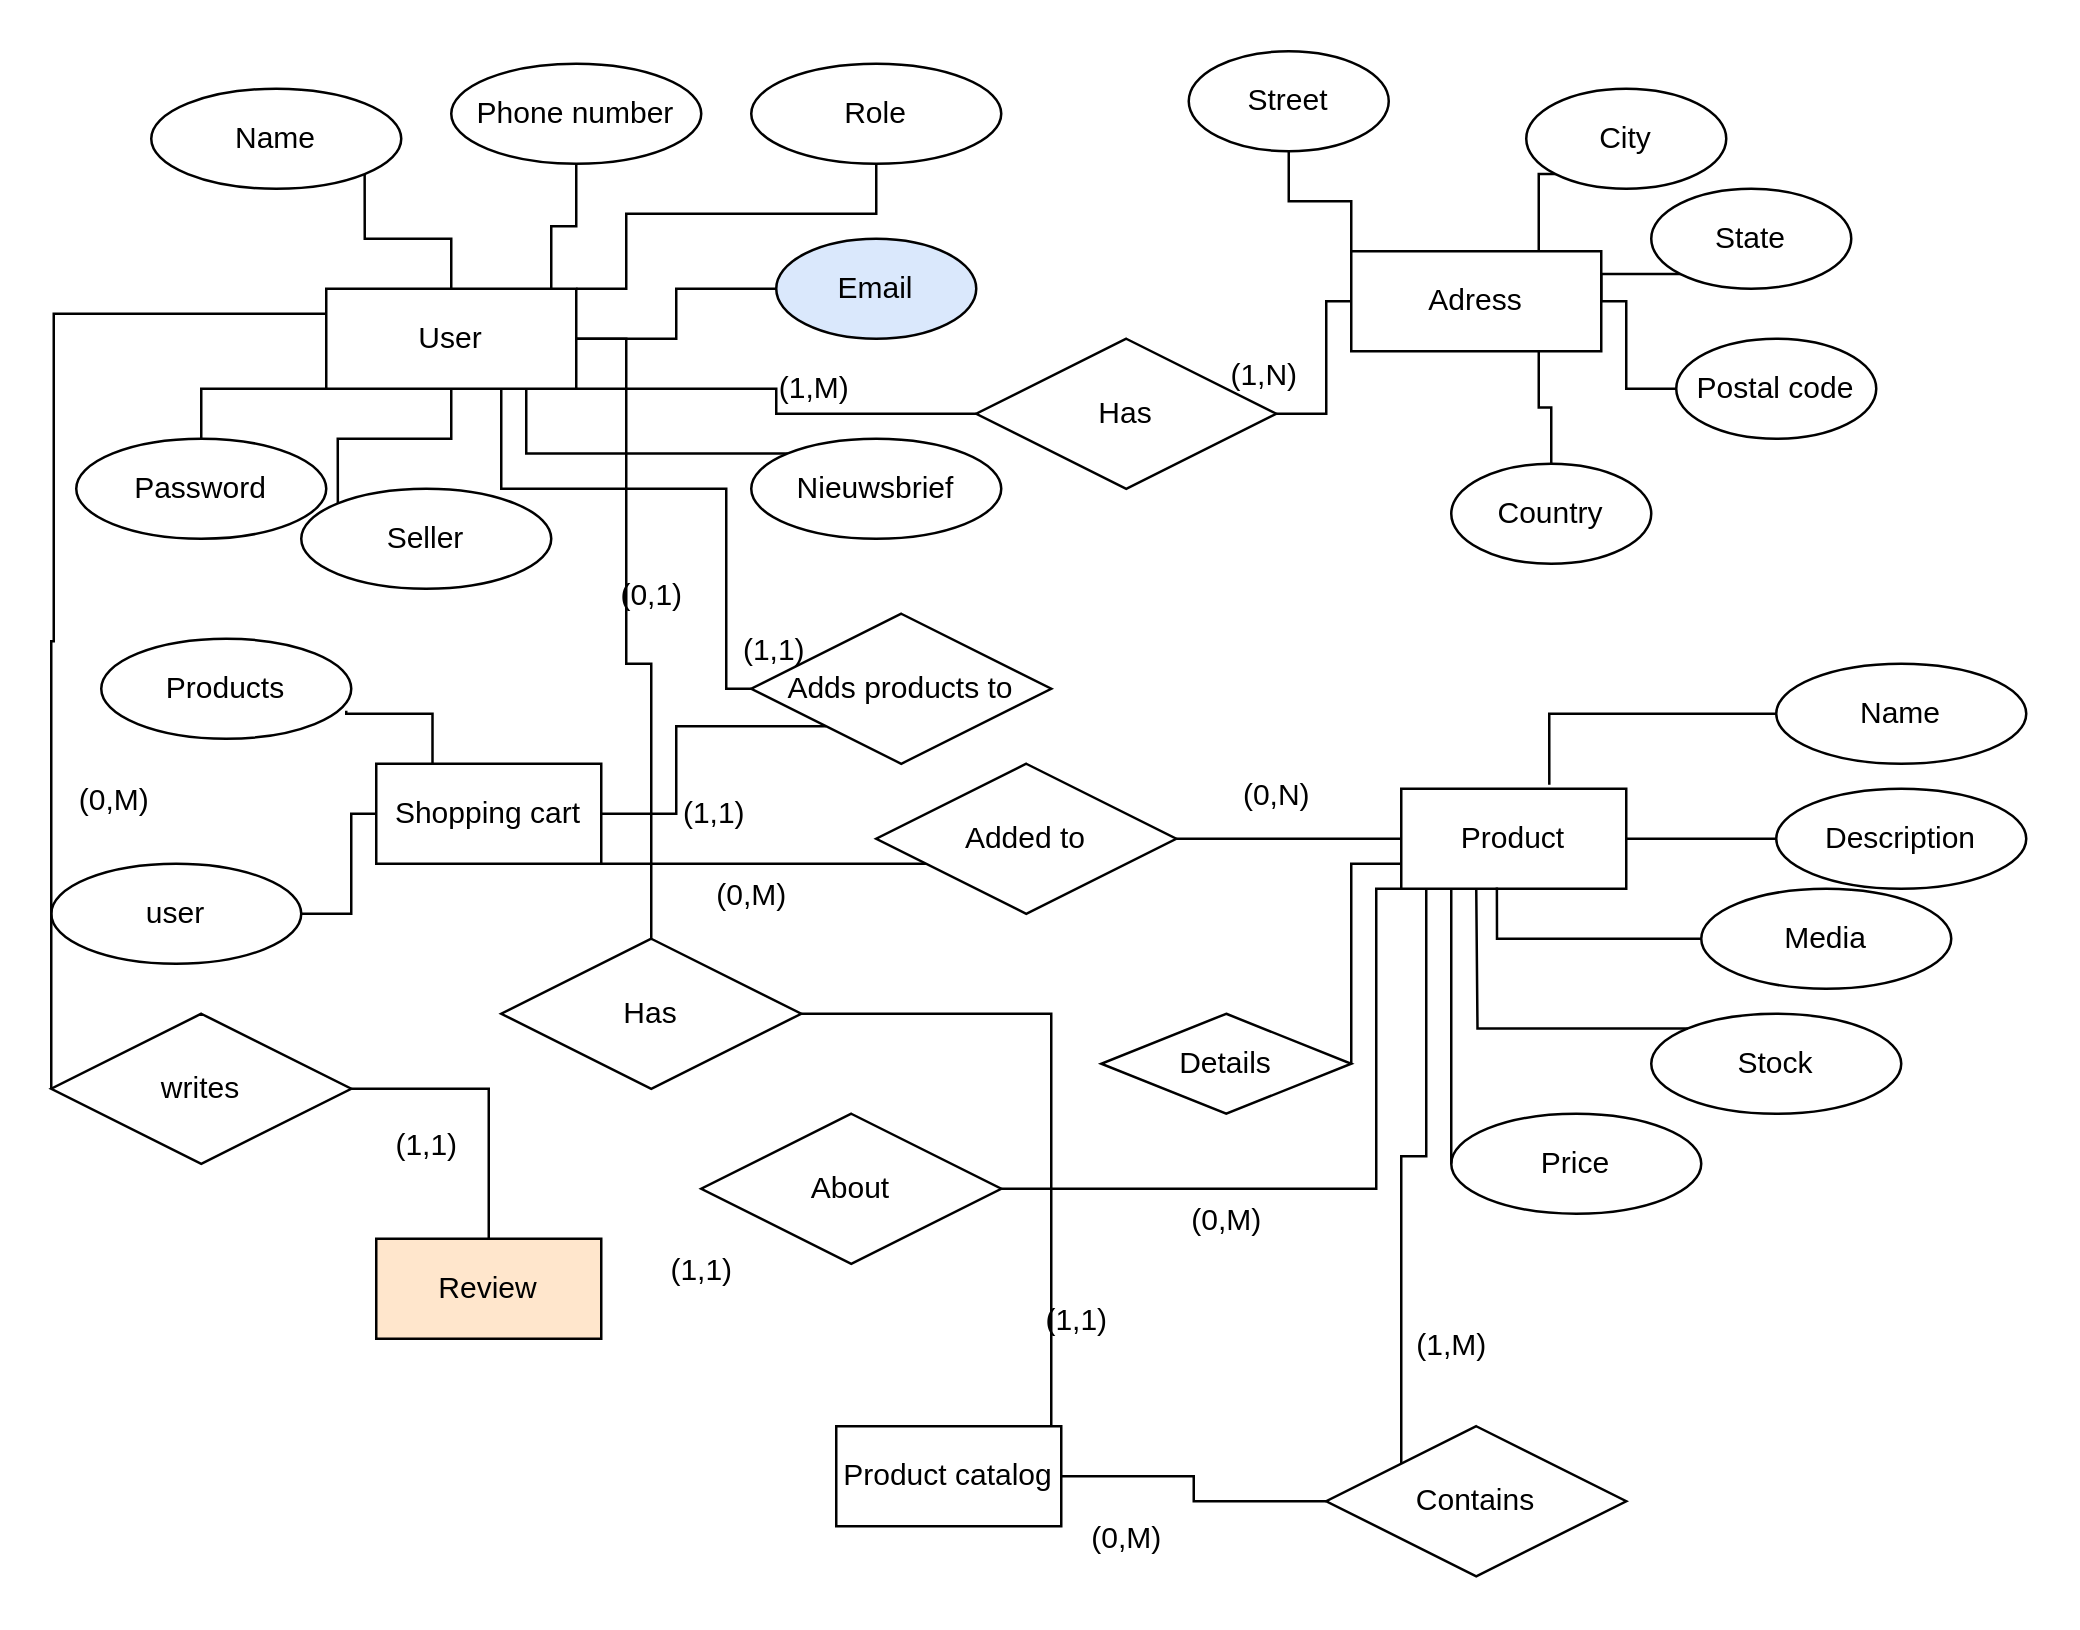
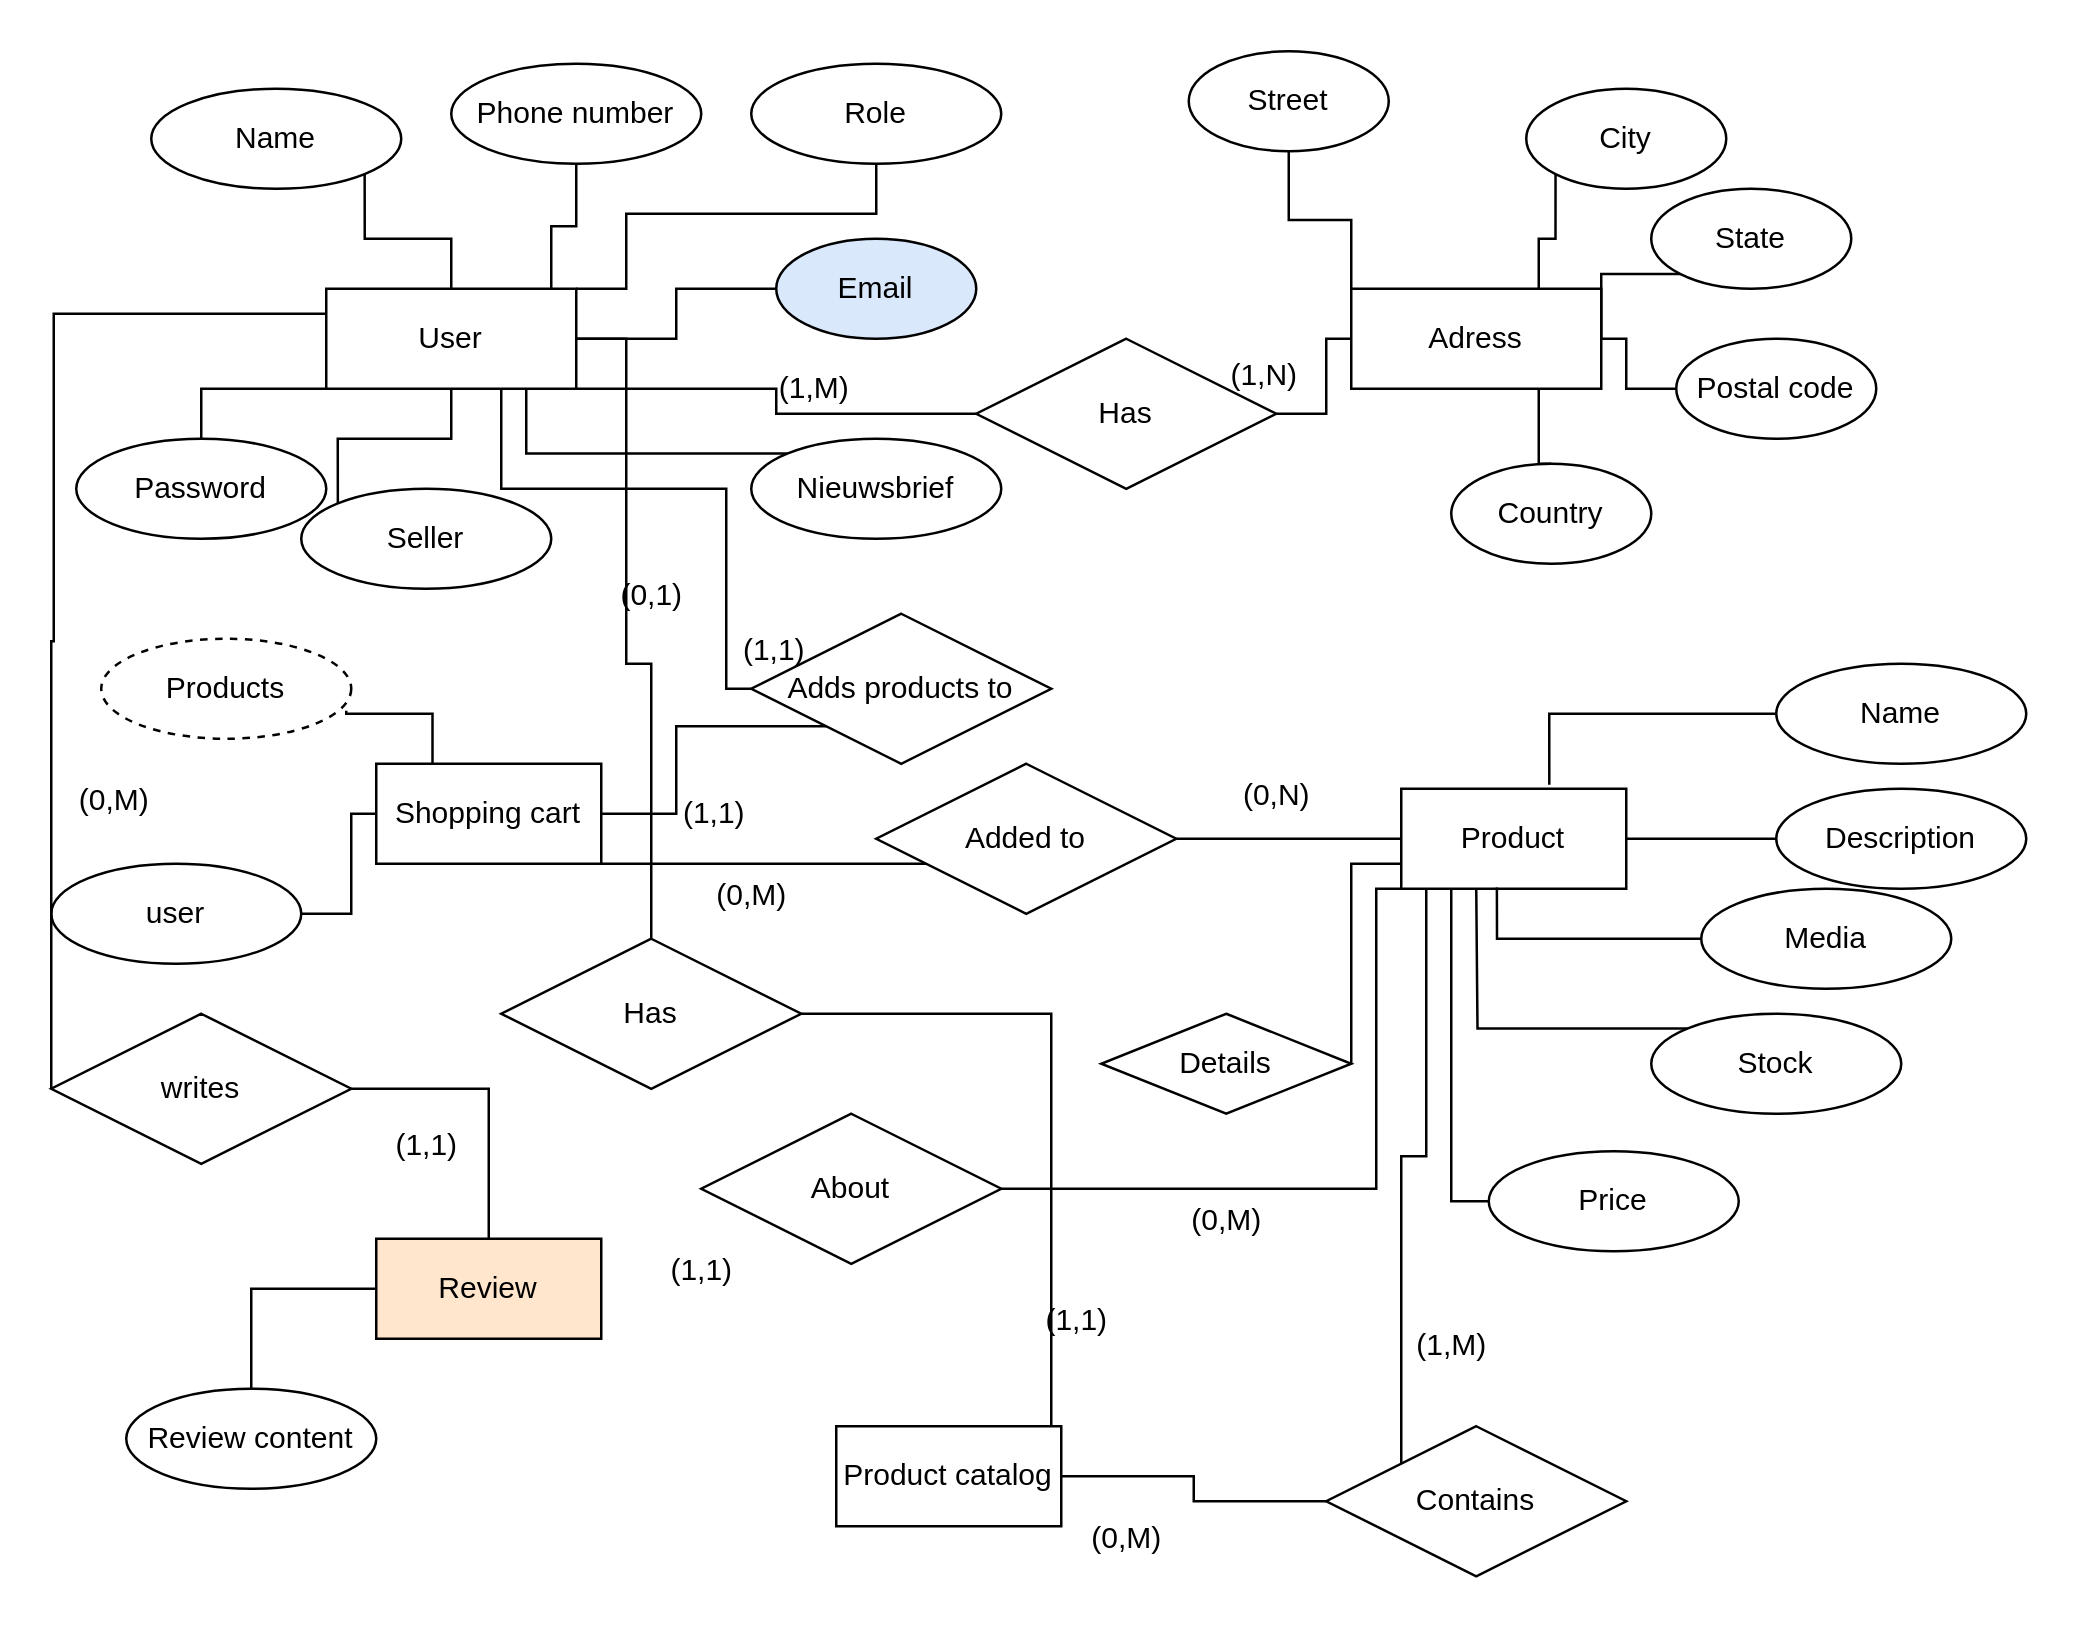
node "Adress": moved (1476, 301) -> (1476, 339)
node "Products": style solid -> dashed
node "Price": moved (1576, 1164) -> (1614, 1201)
edge "Review" -- "Review content": added
node "Review content": added
